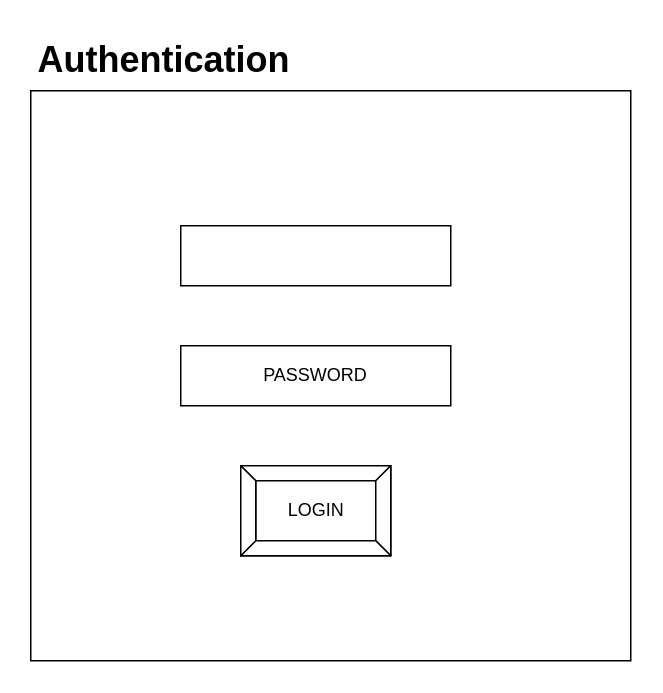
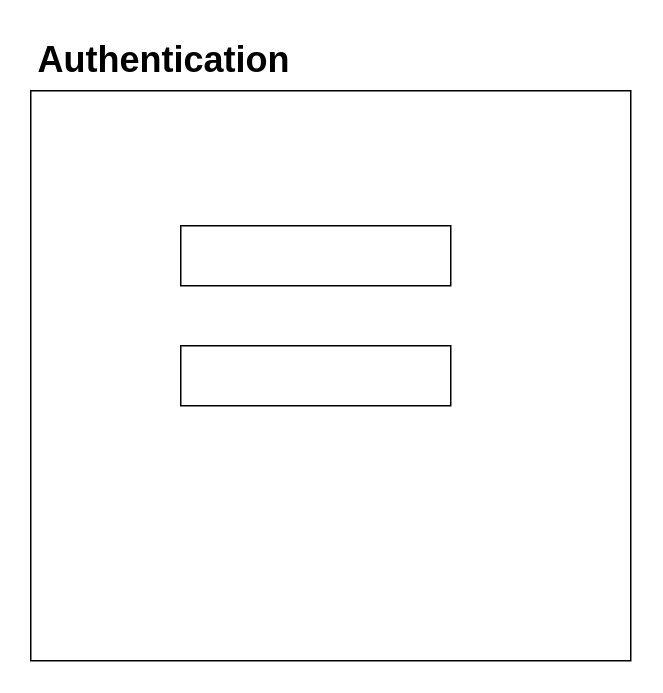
node "PASSWORD": removed
node "LOGIN": removed
